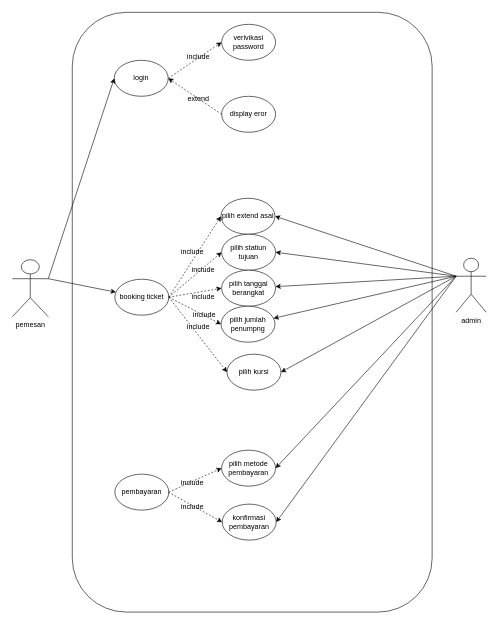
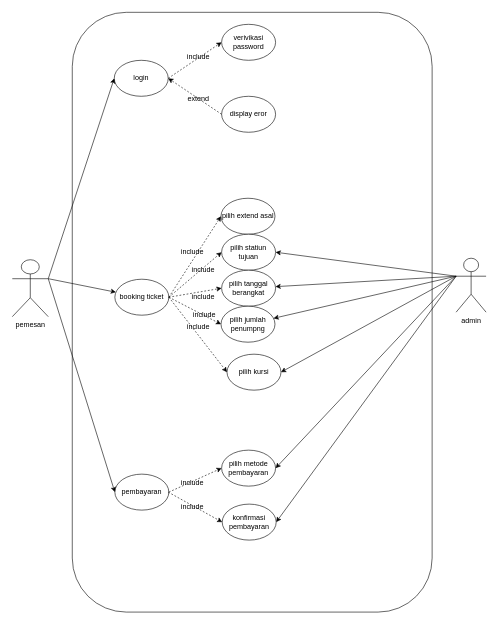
edge "admin" -> "pilih extend asal": removed
edge "pemesan" -> "pembayaran": added
